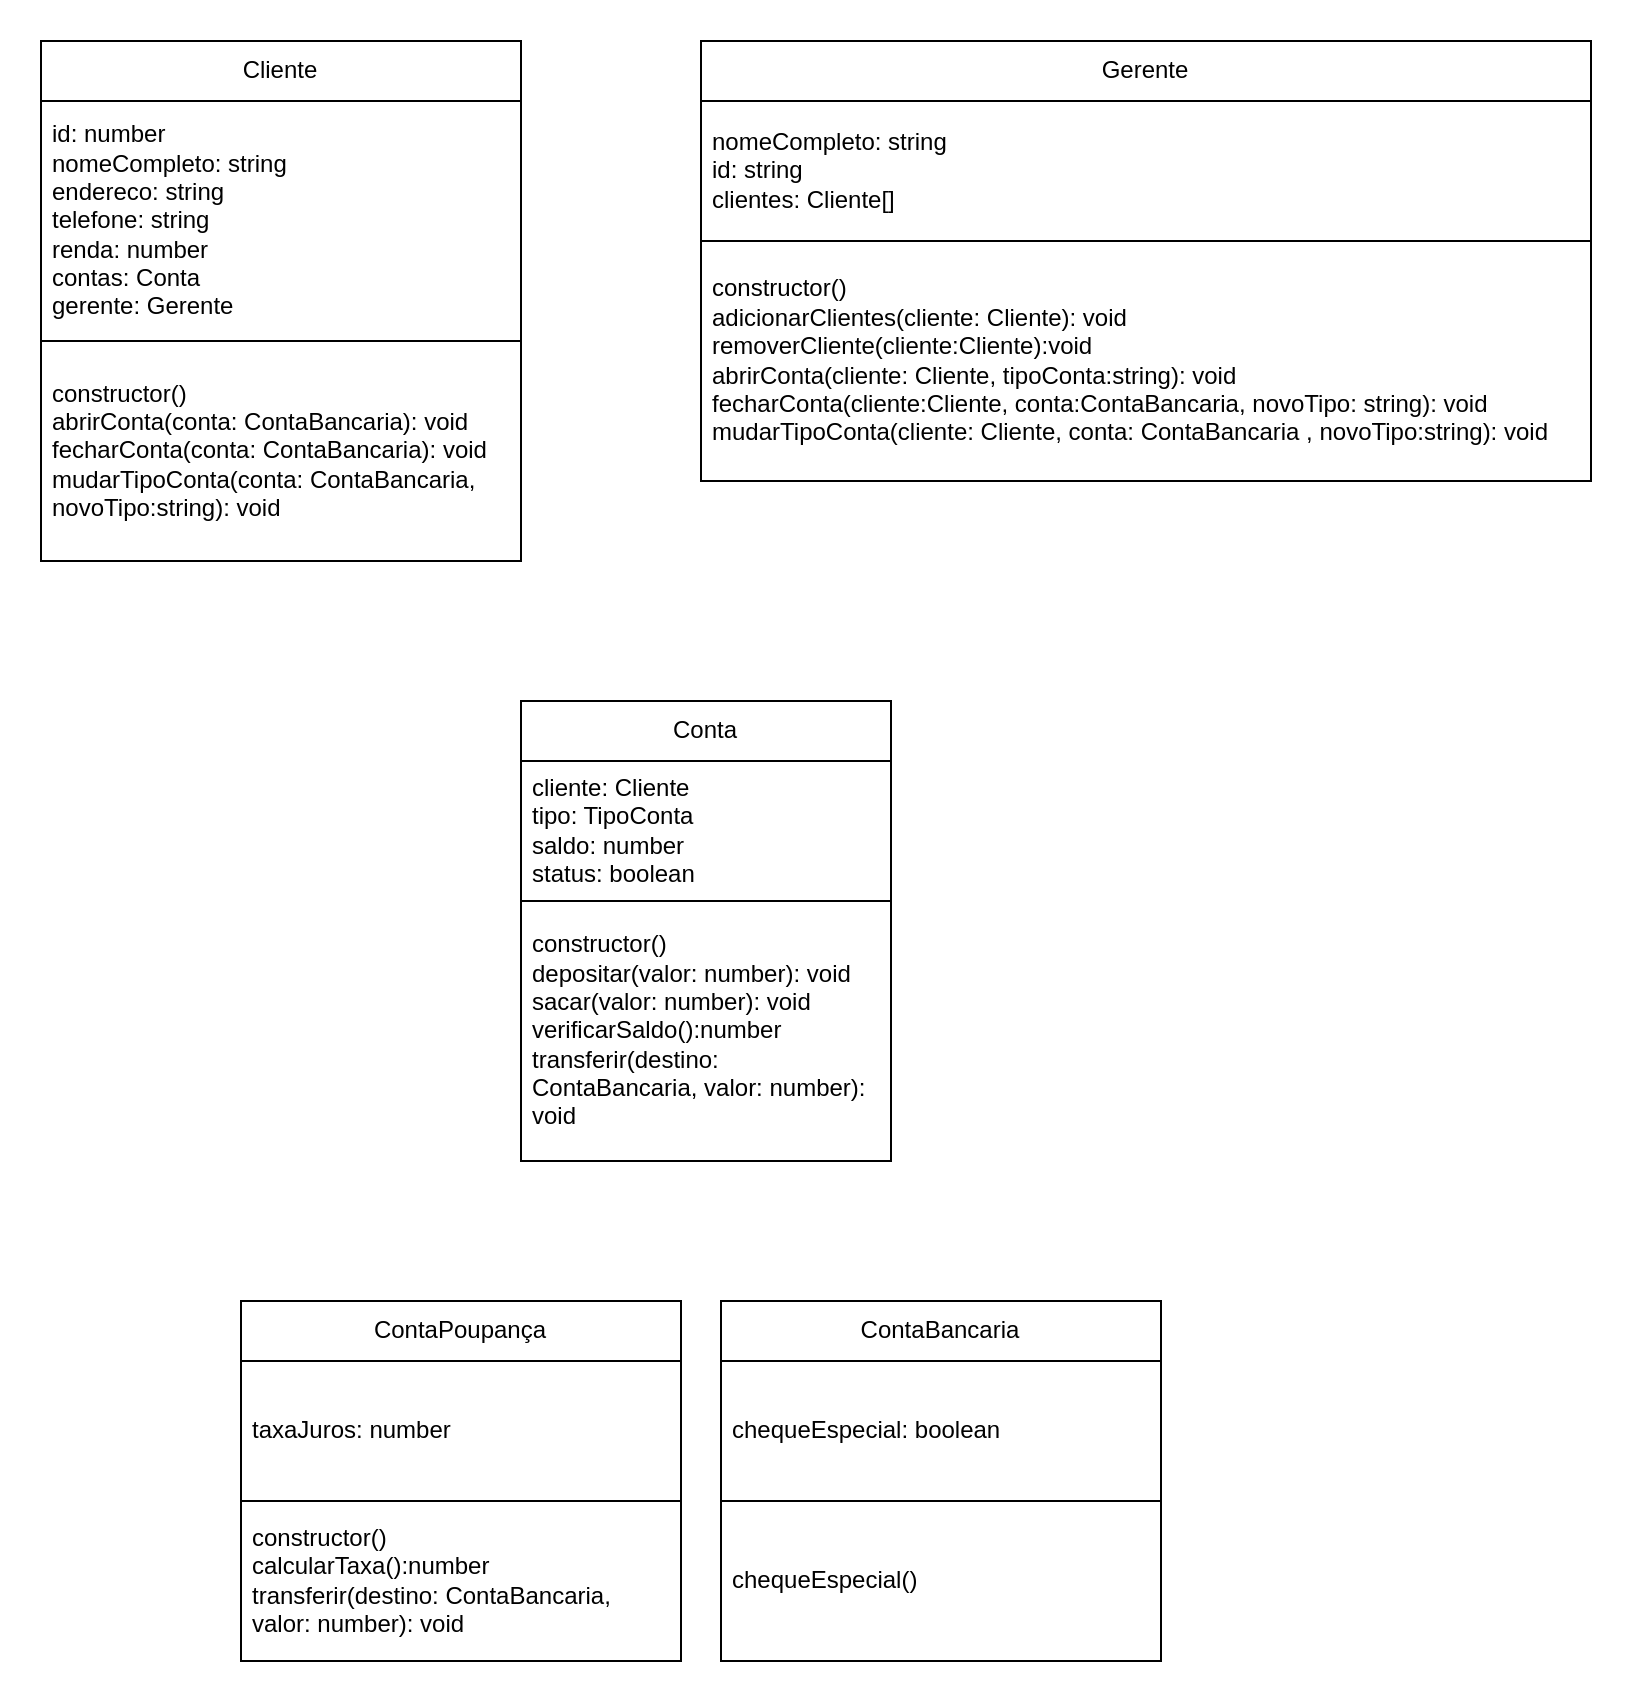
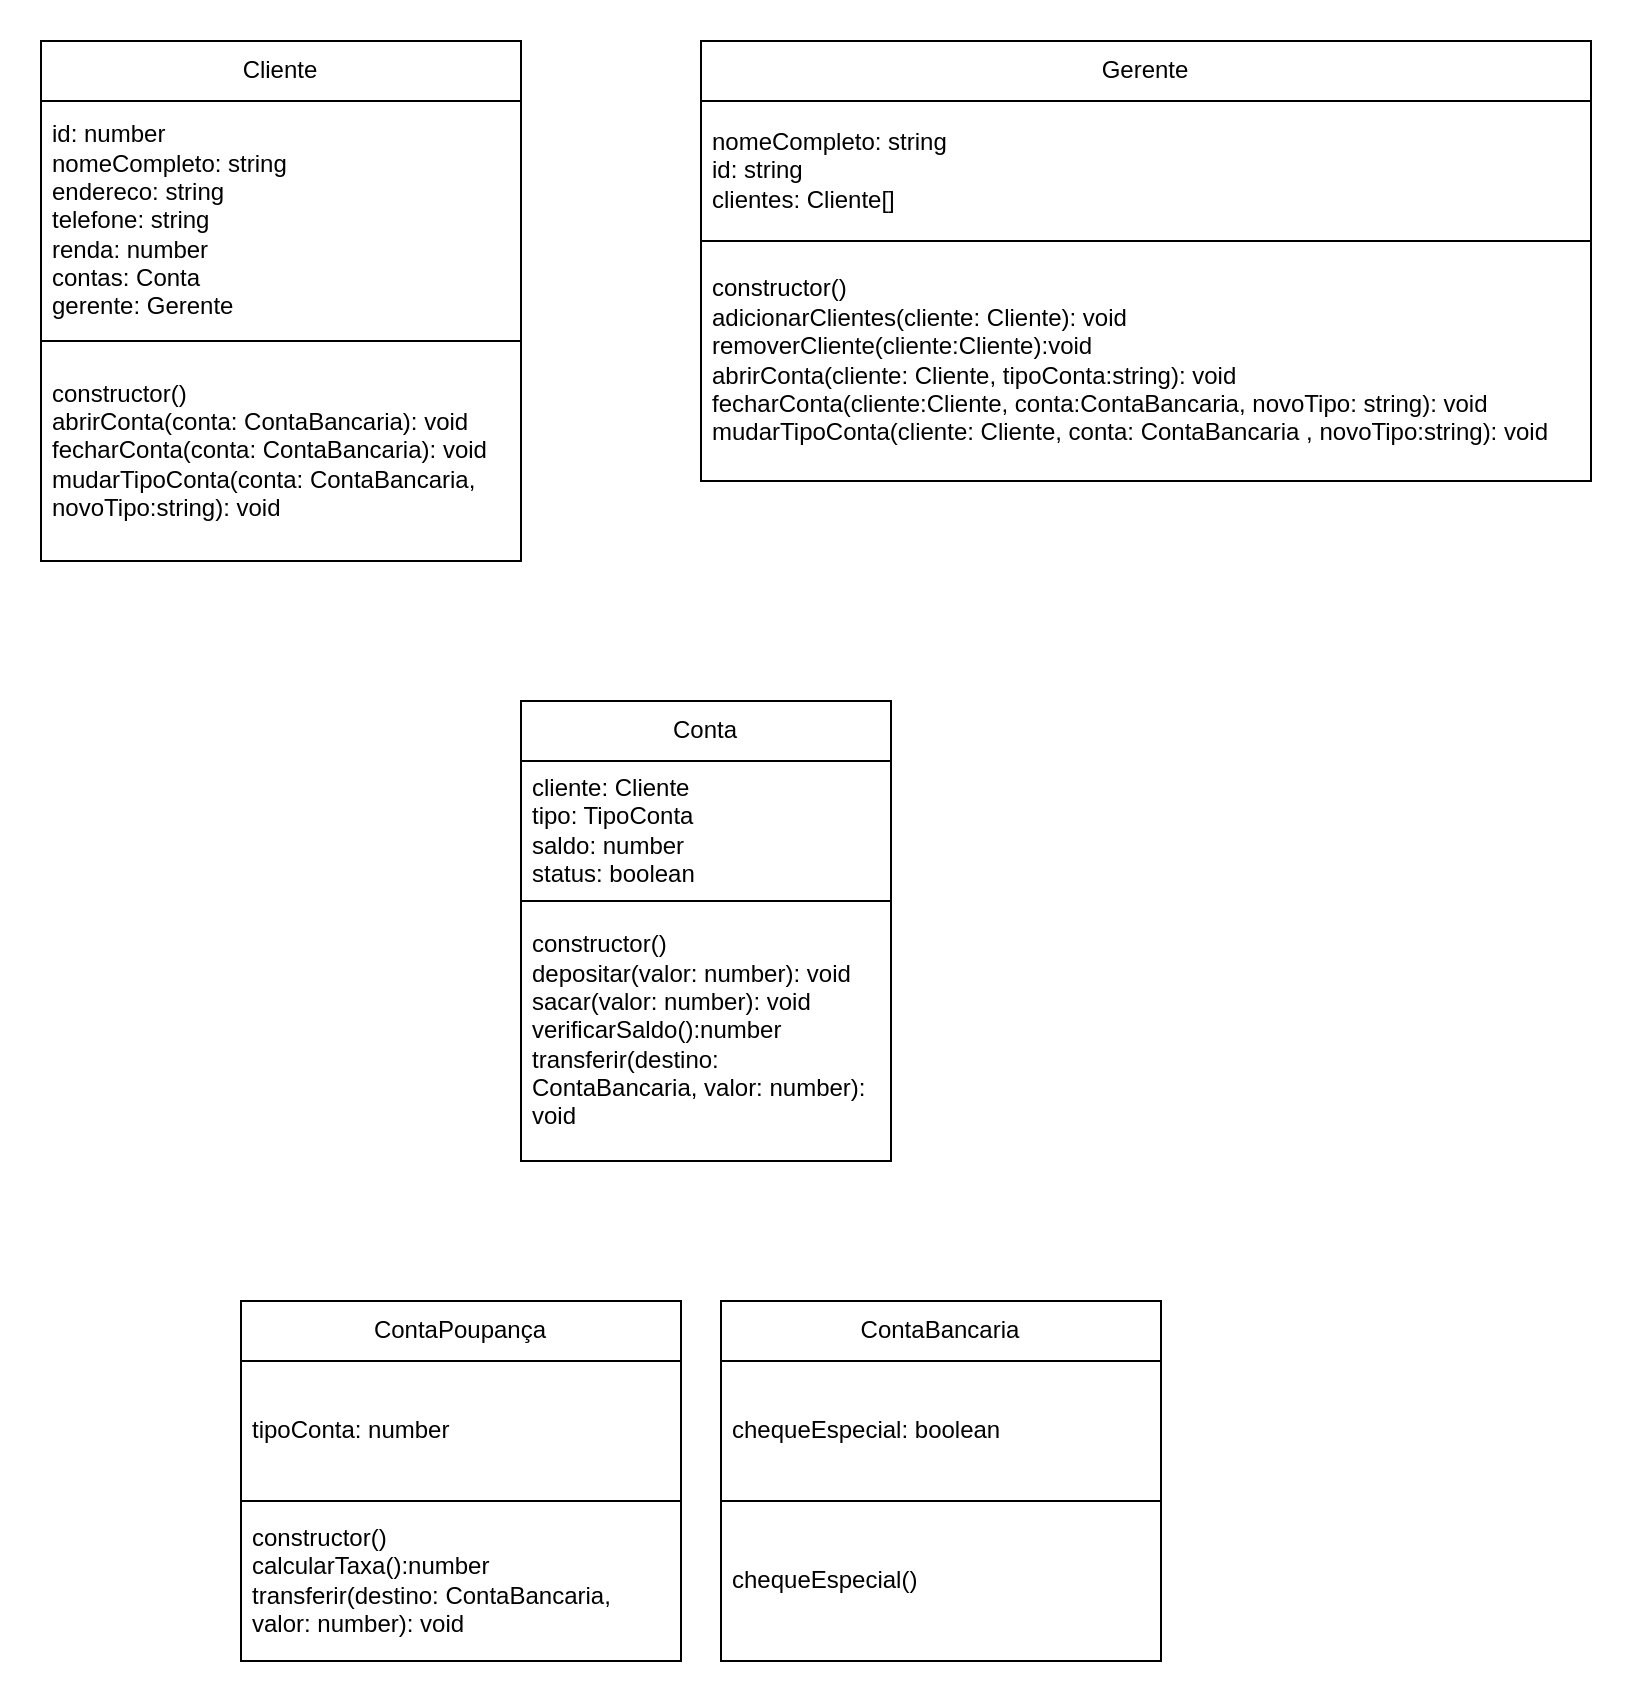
node "taxaJuros: number": label "taxaJuros: number" -> "tipoConta: number"
